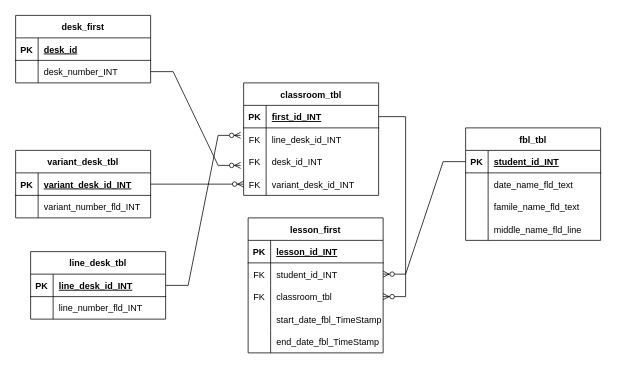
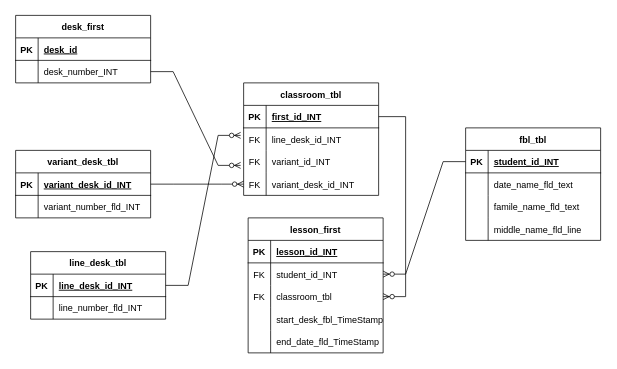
node "desk_id_INT": label "desk_id_INT" -> "variant_id_INT"
node "start_date_fbl_TimeStamp": label "start_date_fbl_TimeStamp" -> "start_desk_fbl_TimeStamp"
node "end_date_fbl_TimeStamp": label "end_date_fbl_TimeStamp" -> "end_date_fld_TimeStamp"
